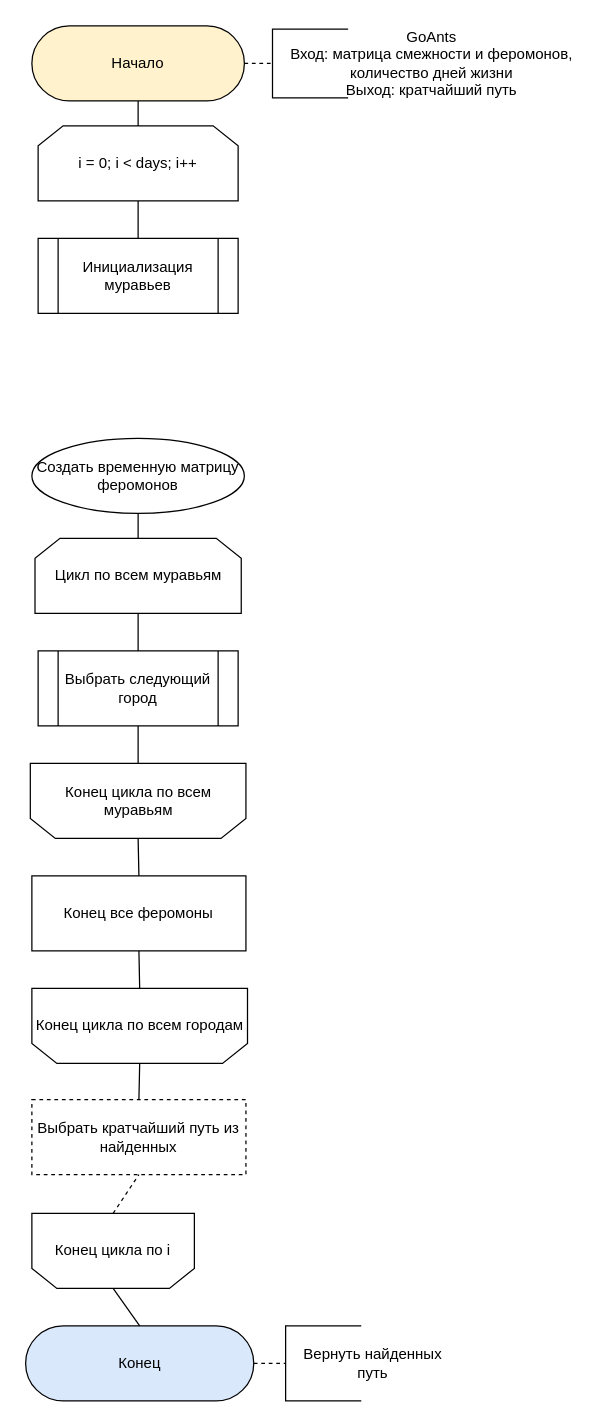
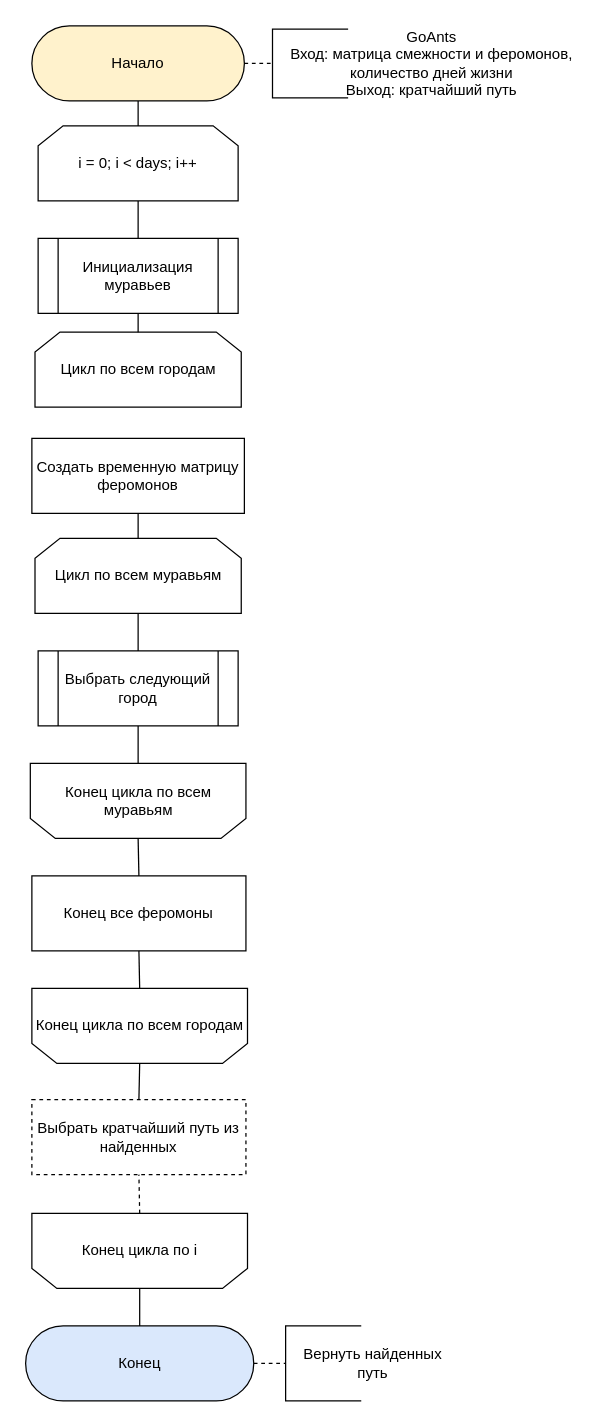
edge "Инициализация муравьев" -- "Цикл по всем городам": added
node "Цикл по всем городам": added
node "Создать временную матрицу феромонов": shape ellipse -> rectangle
node "Конец цикла по i": size 163x75 -> 216x75
